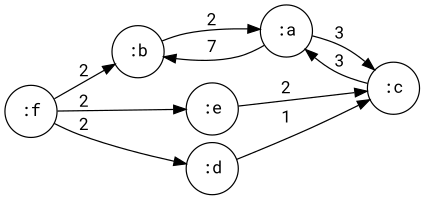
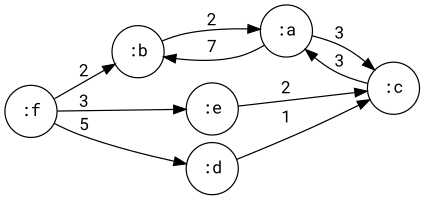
edge ":f" -> ":e": label "2" -> "3"
edge ":f" -> ":d": label "2" -> "5"
